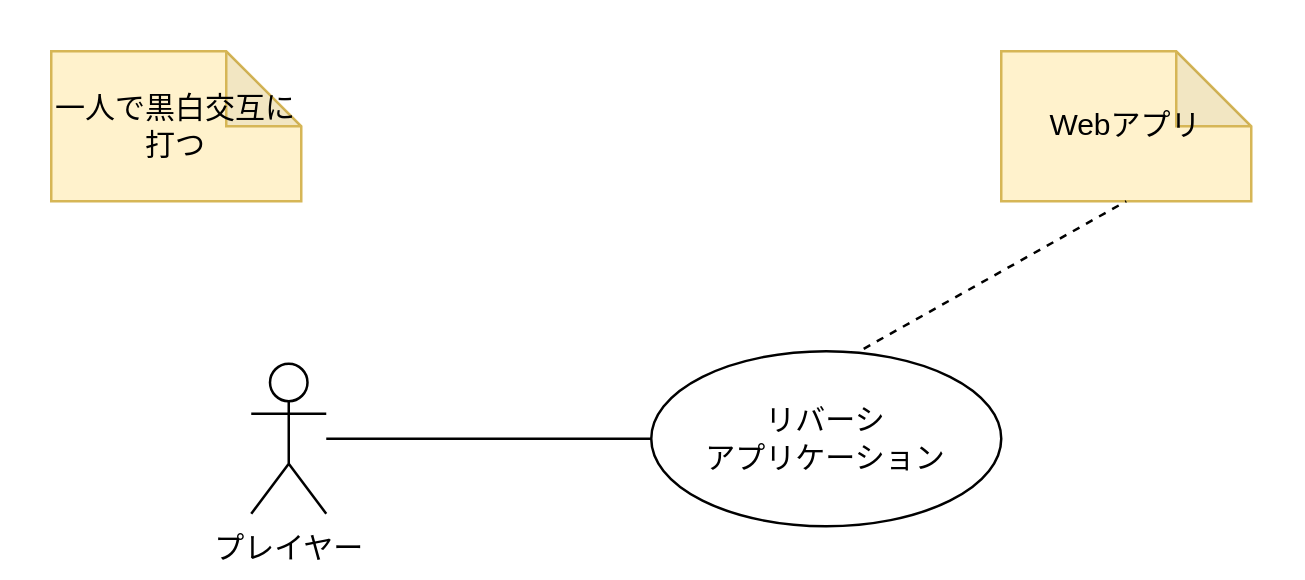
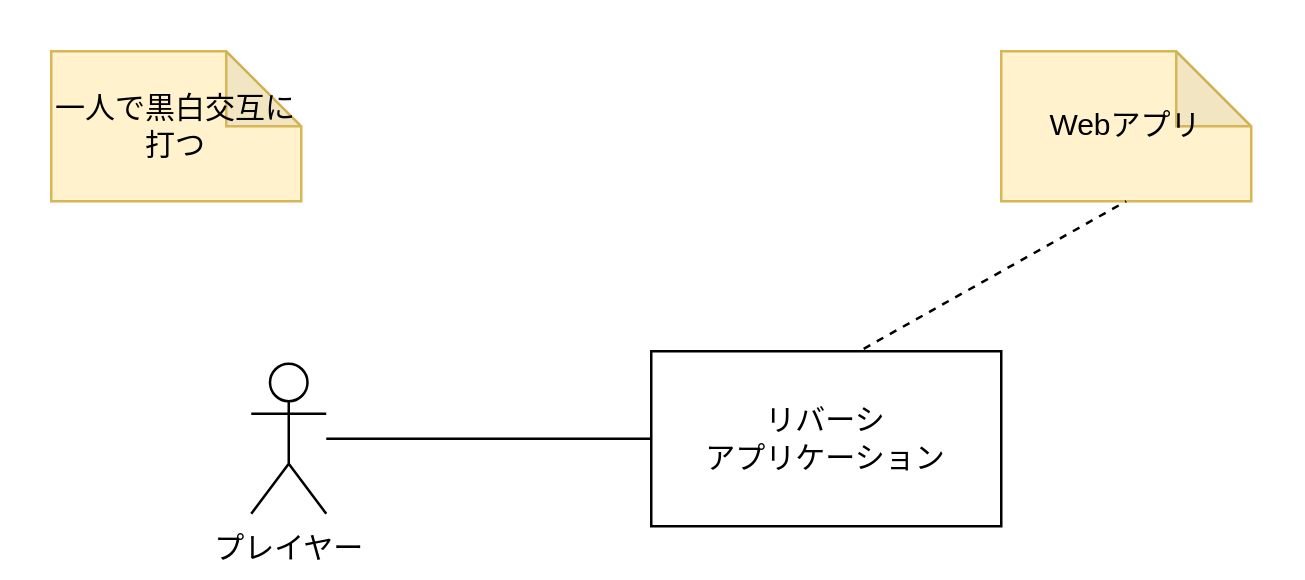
node "リバーシ アプリケーション": shape ellipse -> rectangle
